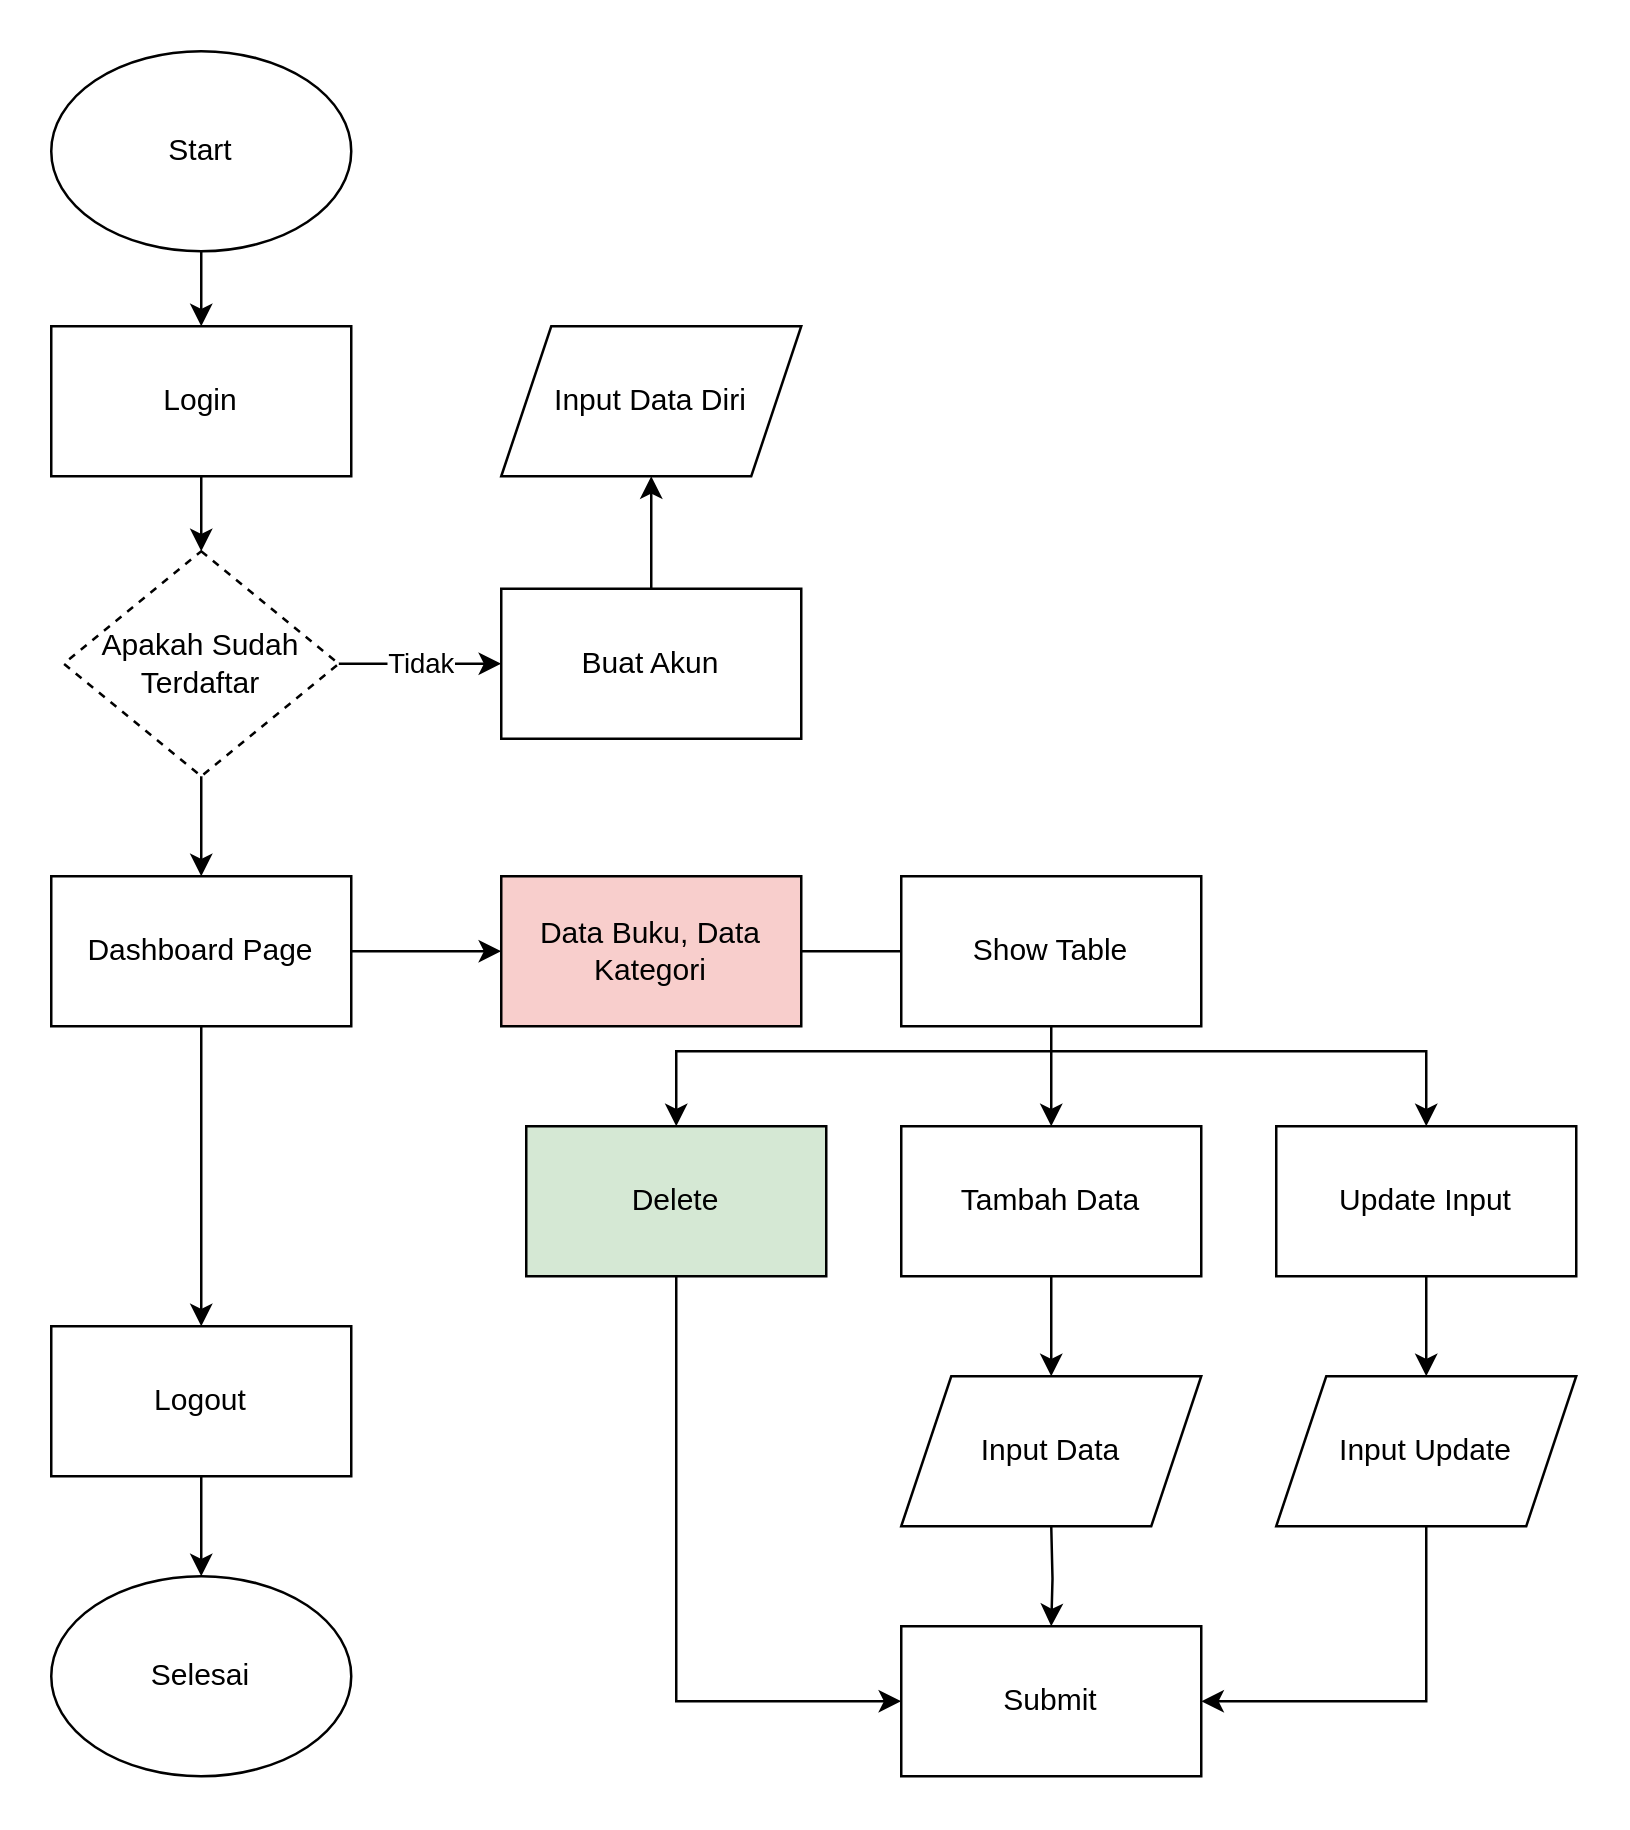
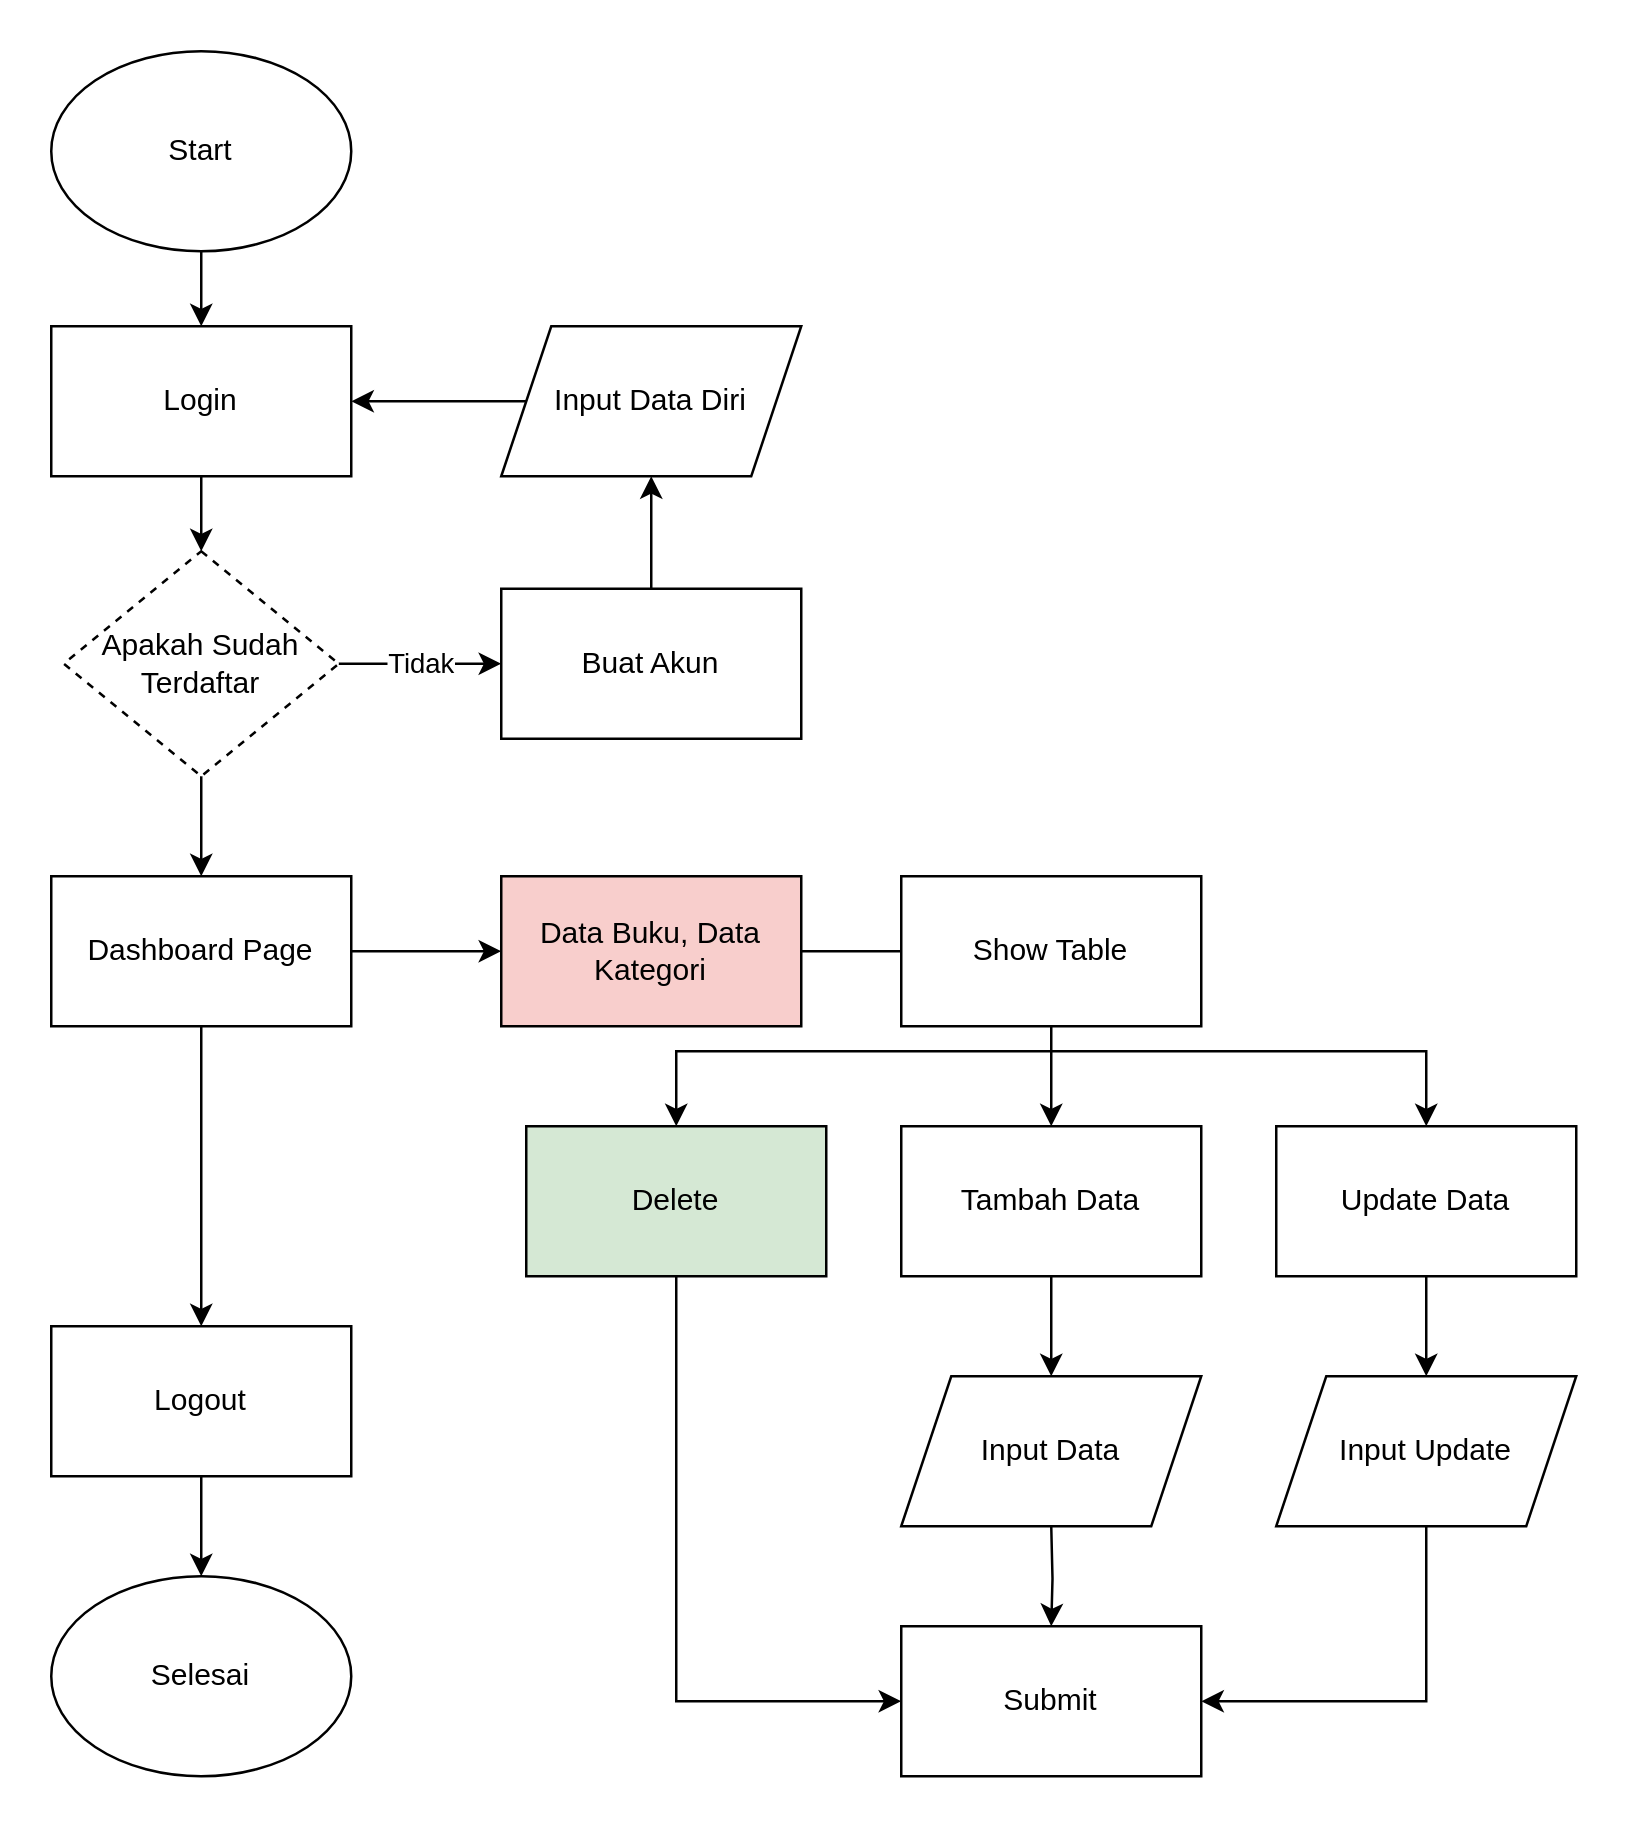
edge "Input Data Diri" -> "Login": added
node "Update Input": label "Update Input" -> "Update Data"
